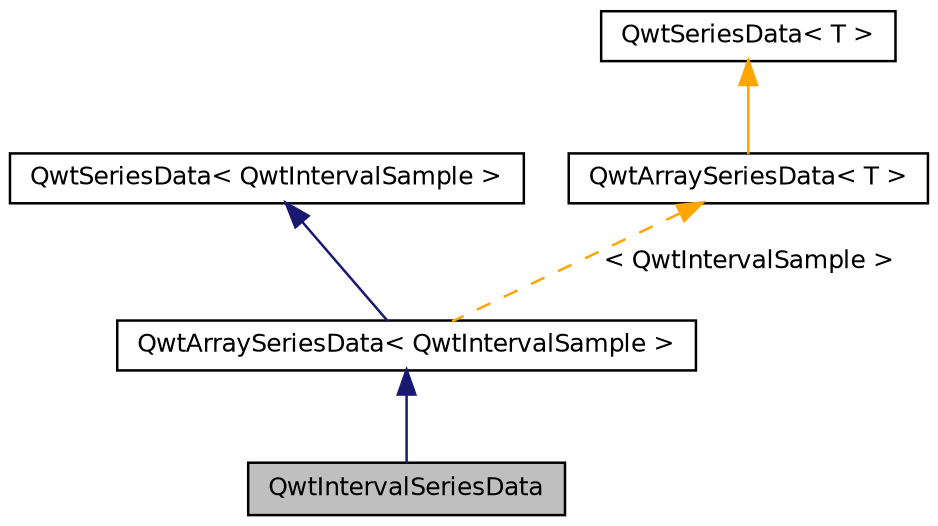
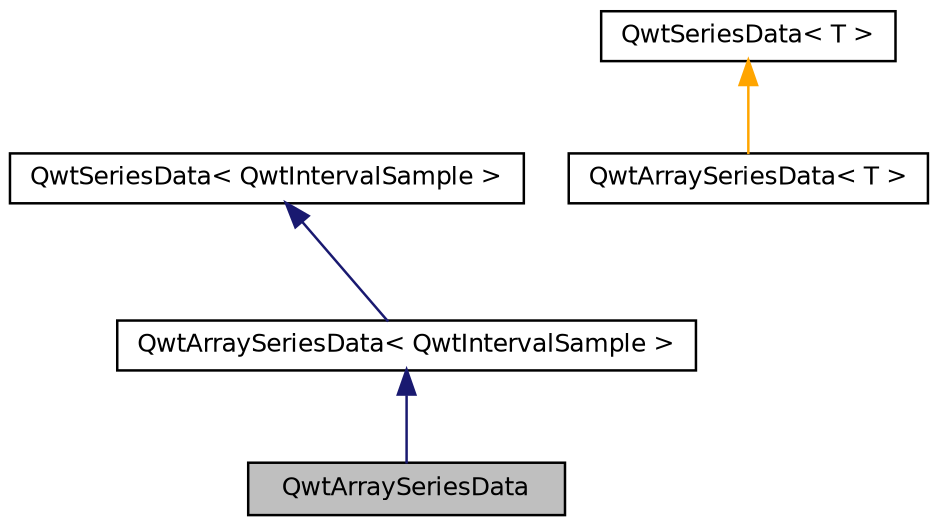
edge "QwtArraySeriesData< QwtIntervalSample >" -> "QwtArraySeriesData< T >": removed, label "< QwtIntervalSample >"
node "QwtIntervalSeriesData": label "QwtIntervalSeriesData" -> "QwtArraySeriesData"
